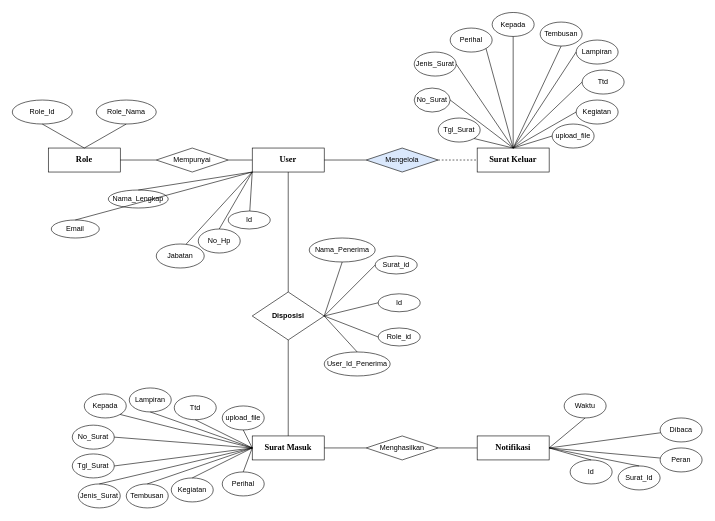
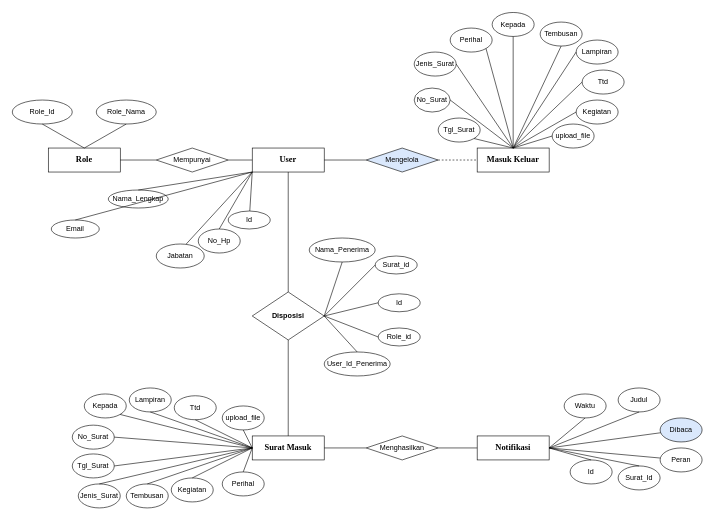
node "Surat Keluar": label "Surat Keluar" -> "Masuk Keluar"
node "Judul": added
edge "Judul" -- "Notifikasi": added
node "Dibaca": fillcolor #ffffff -> #dae8fc
